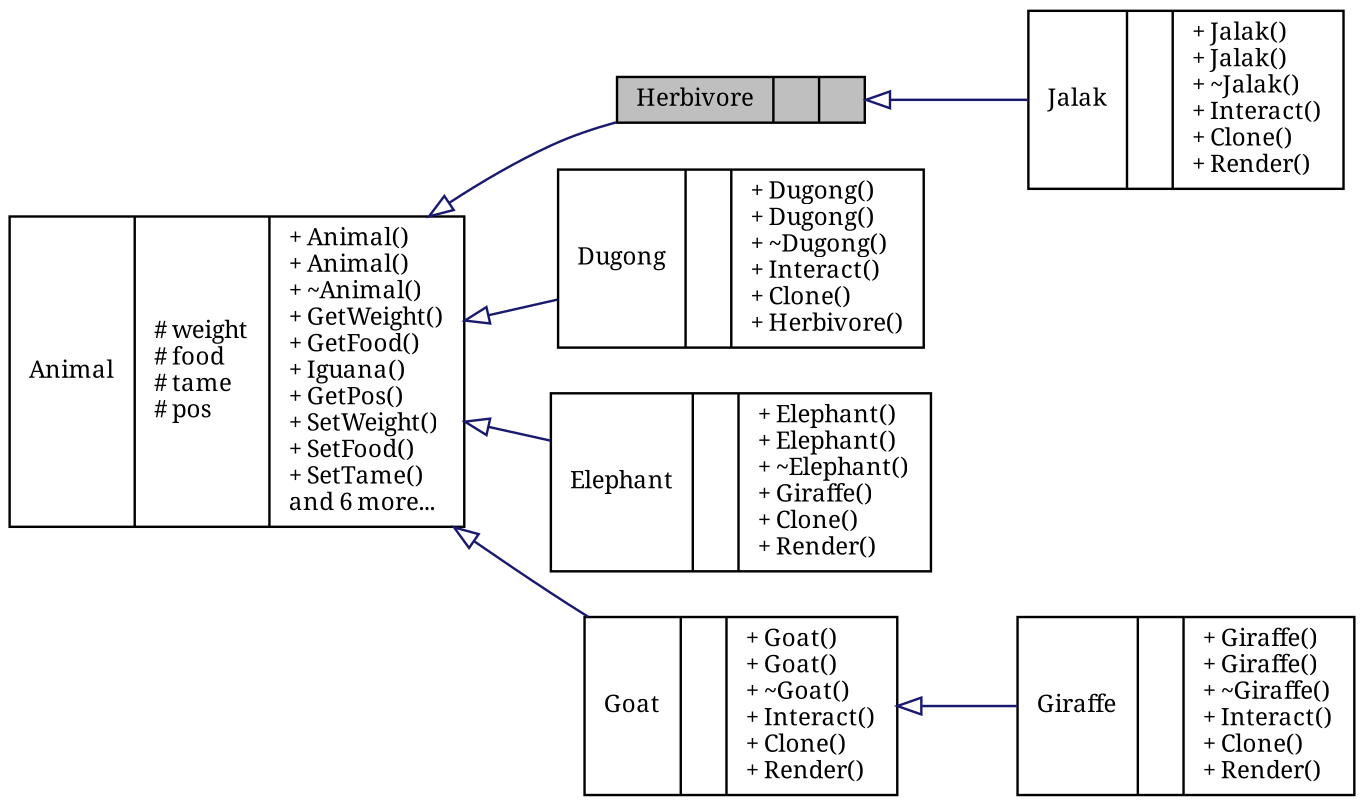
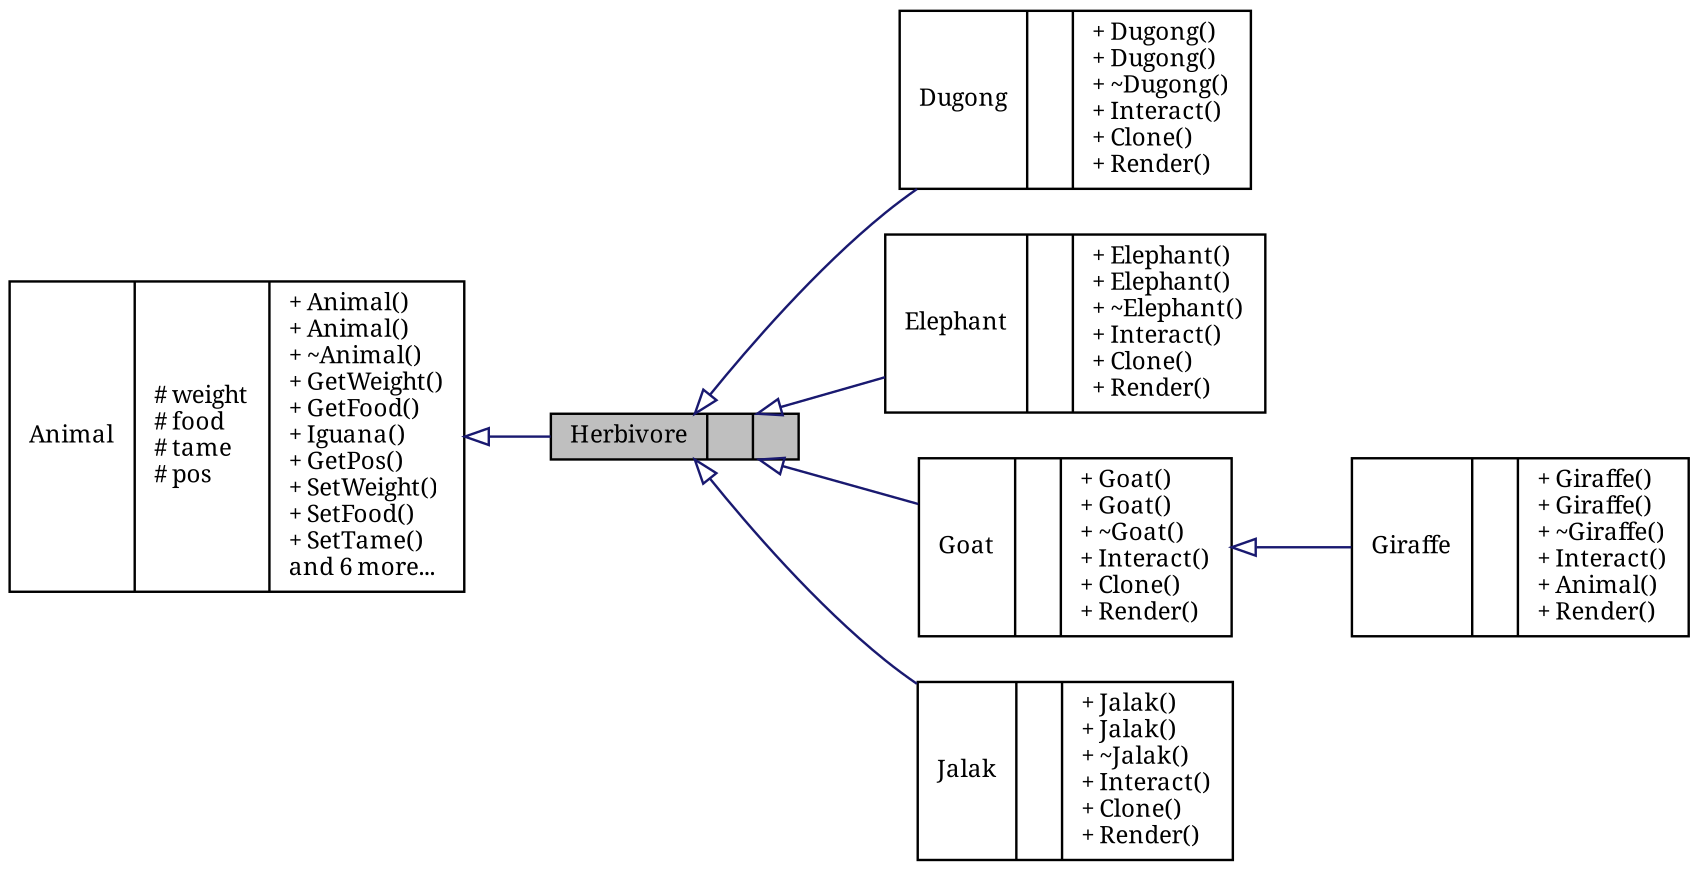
edge "Dugong" -> "Animal": now "Dugong" -> "Herbivore"
node "Dugong": text "+ Herbivore()" -> "+ Render()"
edge "Elephant" -> "Animal": now "Elephant" -> "Herbivore"
node "Elephant": text "+ Giraffe()" -> "+ Interact()"
edge "Goat" -> "Animal": now "Goat" -> "Herbivore"
node "Giraffe": text "+ Clone()" -> "+ Animal()"
